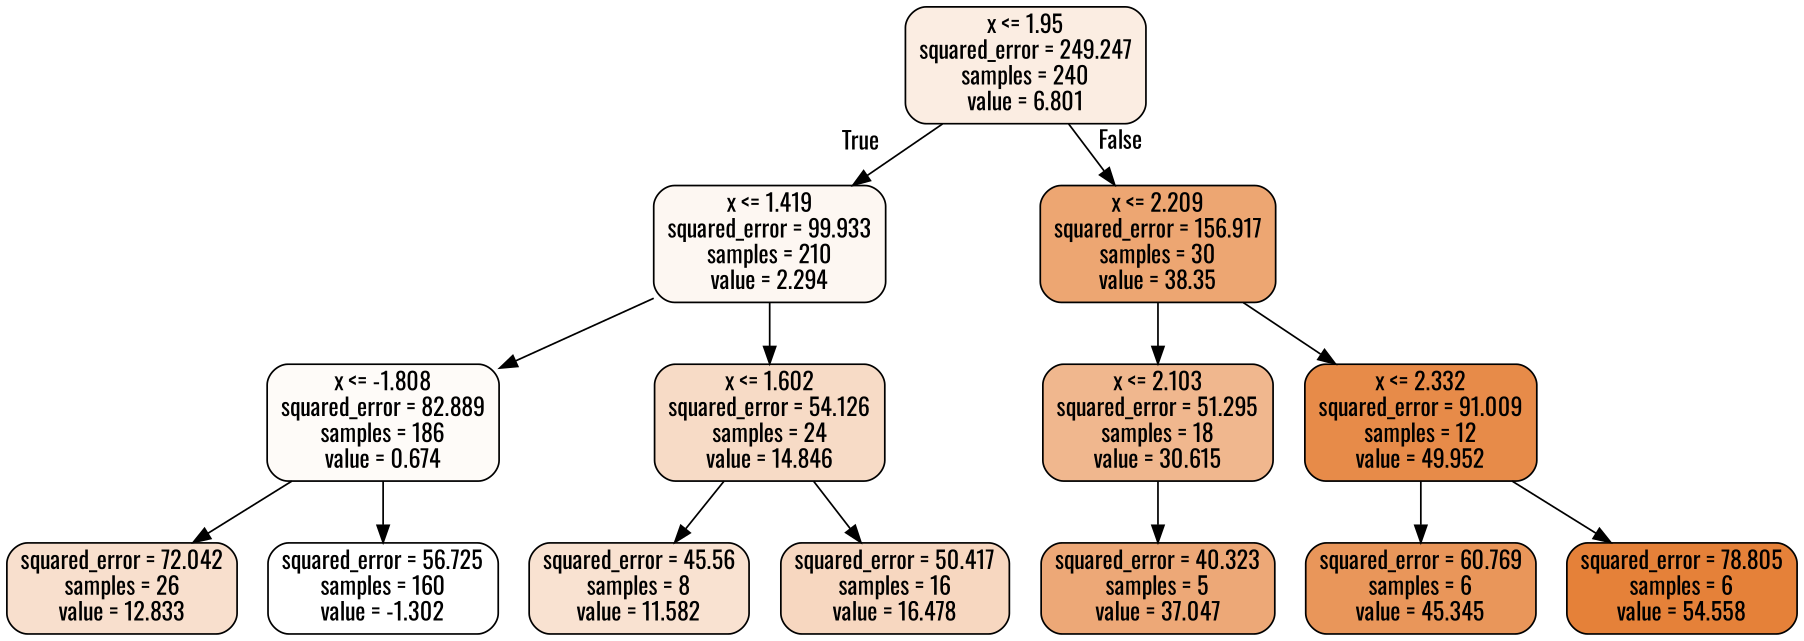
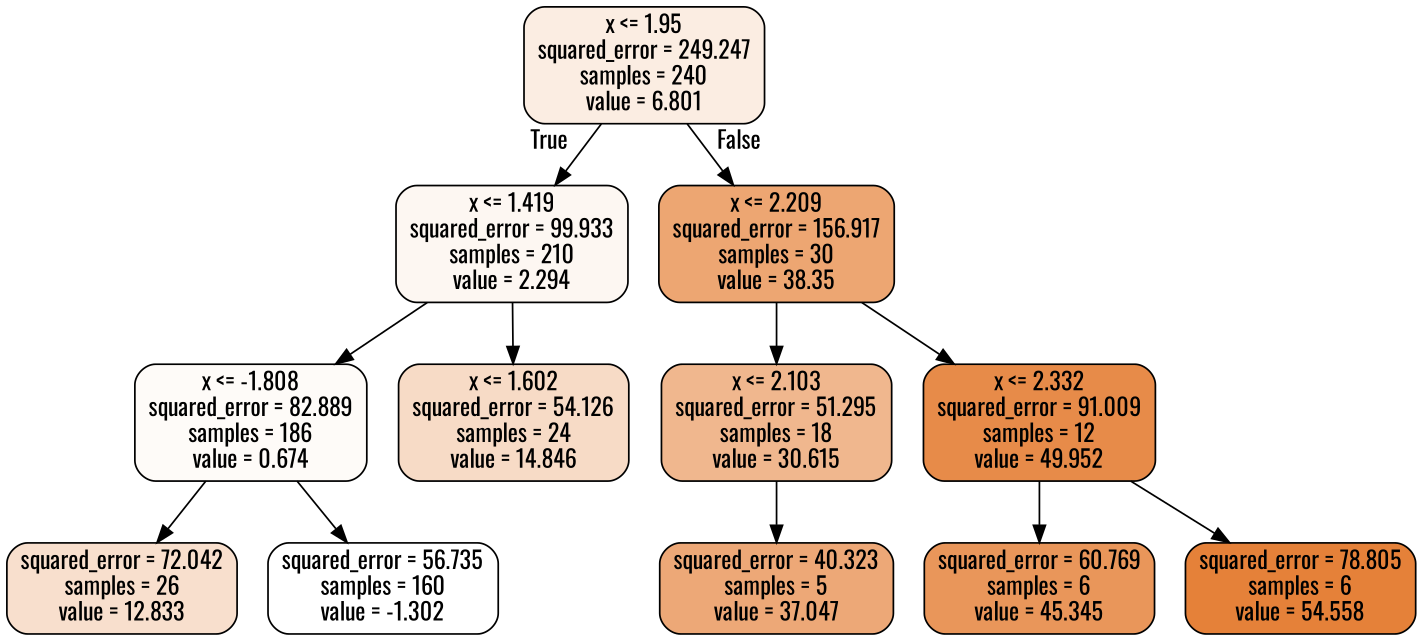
node "squared_error = 56.725 samples = 160 value = -1.302": label "squared_error = 56.725 samples = 160 value = -1.302" -> "squared_error = 56.735 samples = 160 value = -1.302"
node "squared_error = 45.56 samples = 8 value = 11.582": removed
node "squared_error = 50.417 samples = 16 value = 16.478": removed
